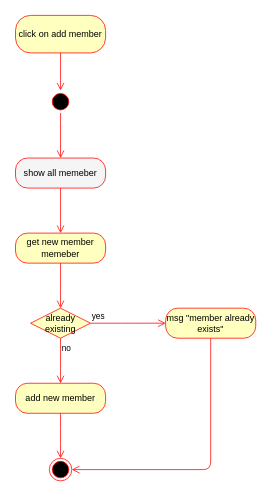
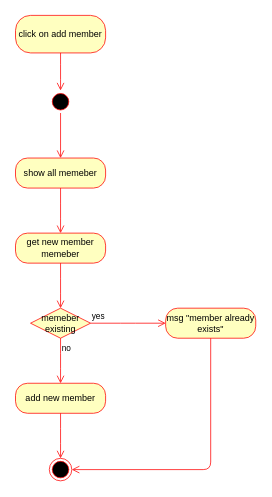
node "show all memeber": fillcolor #f5f5f5 -> #ffffc0
node "already existing": label "already existing" -> "memeber existing"
